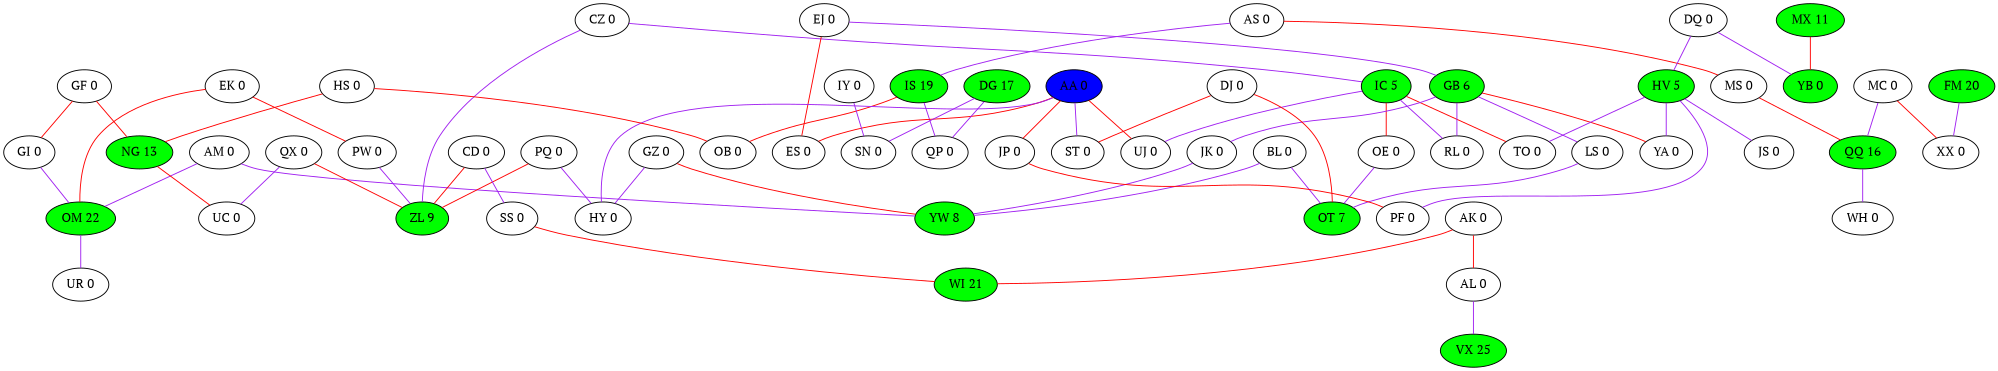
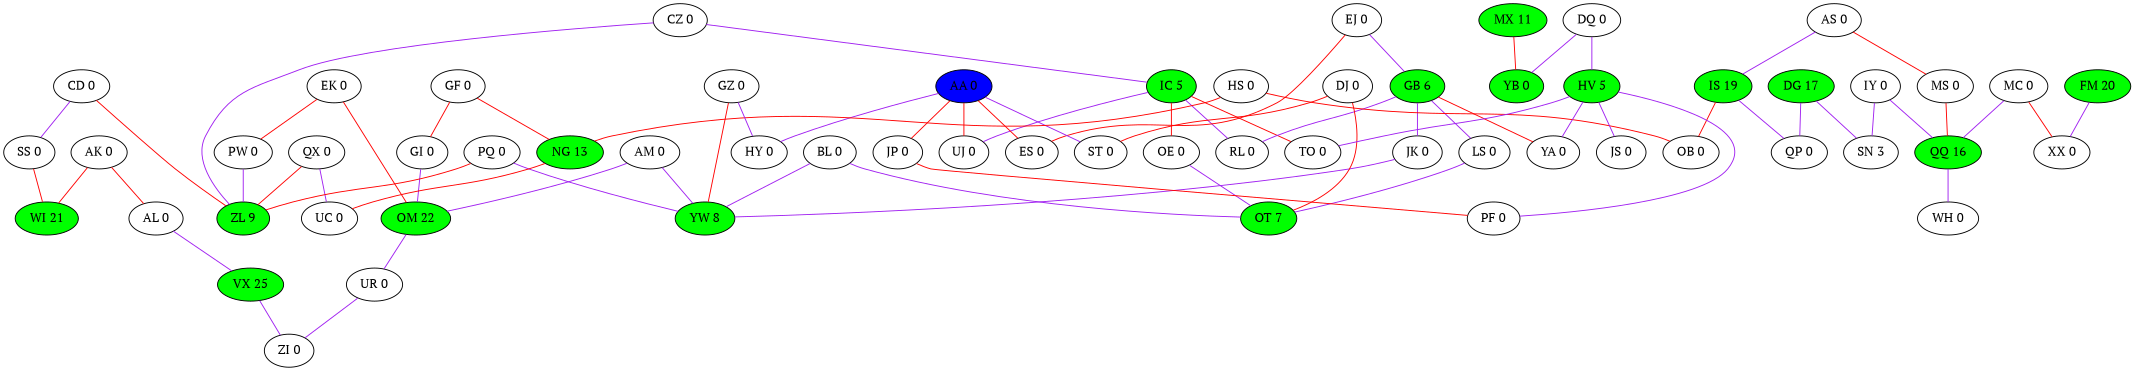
edge "IY 0" -- "QQ 16": added
node "SN 0": label "SN 0" -> "SN 3"
edge "PQ 0" -- "HY 0": now "PQ 0" -- "YW 8"
node "ZI 0": added
